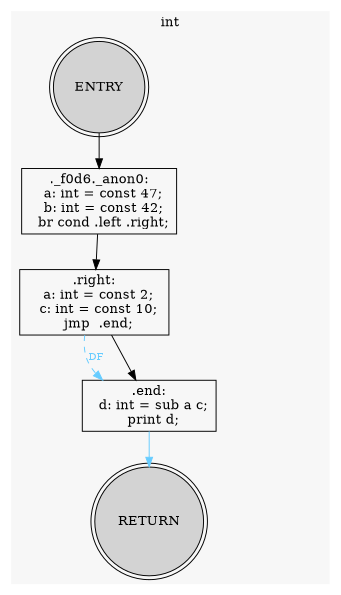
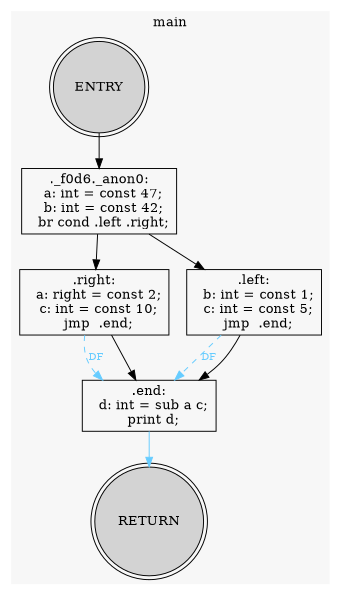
cluster "int": label "int" -> "main"
node ".right: a: int = const 2; c: int = const 10; jmp  .end;": label ".right: a: int = const 2; c: int = const 10; jmp  .end;" -> ".right: a: right = const 2; c: int = const 10; jmp  .end;"
node ".left: b: int = const 1; c: int = const 5; jmp  .end;": added
